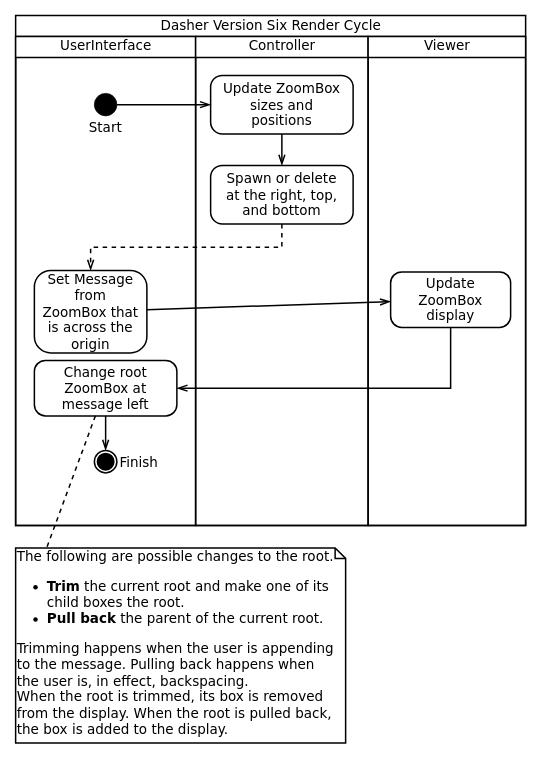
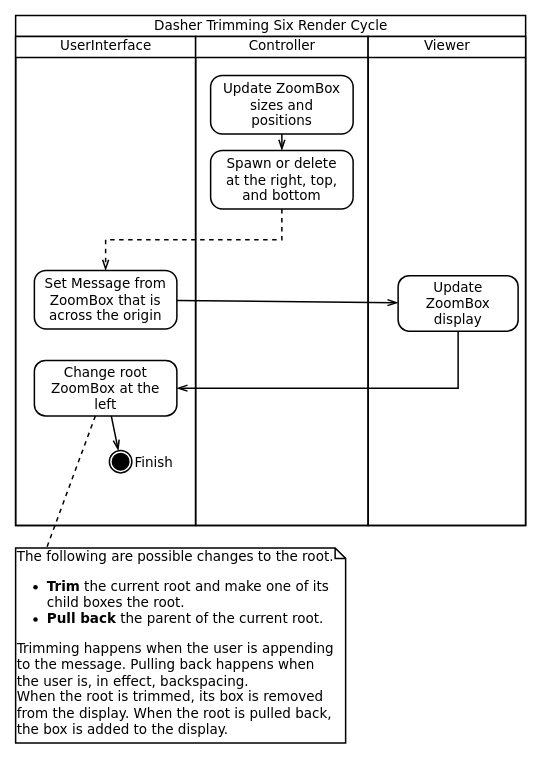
node "Dasher Version Six Render Cycle": label "Dasher Version Six Render Cycle" -> "Dasher Trimming Six Render Cycle"
node "Start": removed
edge "Start" -> "Update ZoomBox sizes and positions": removed
node "Spawn or delete at the right, top, and bottom": moved (282, 195) -> (282, 180)
node "Update ZoomBox display": moved (450, 300) -> (458, 303)
node "Set Message from ZoomBox that is across the origin": size 113x83 -> 143x59
node "Change root ZoomBox at message left": label "Change root ZoomBox at message left" -> "Change root ZoomBox at the left"
node "Finish": moved (105, 462) -> (120, 462)
